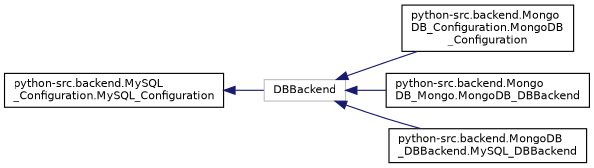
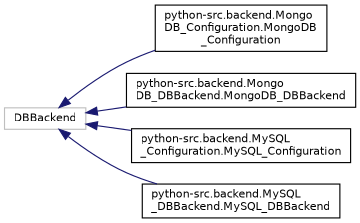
edge "DBBackend" -> "python-src.backend.MySQL _Configuration.MySQL_Configuration": reversed
node "python-src.backend.Mongo DB_Mongo.MongoDB_DBBackend": label "python-src.backend.Mongo DB_Mongo.MongoDB_DBBackend" -> "python-src.backend.Mongo DB_DBBackend.MongoDB_DBBackend"
node "python-src.backend.MongoDB _DBBackend.MySQL_DBBackend": label "python-src.backend.MongoDB _DBBackend.MySQL_DBBackend" -> "python-src.backend.MySQL _DBBackend.MySQL_DBBackend"
